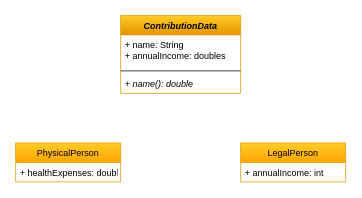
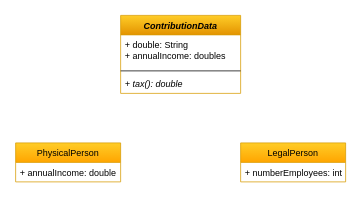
node "+ name: String + annualIncome: doubles": label "+ name: String + annualIncome: doubles" -> "+ double: String + annualIncome: doubles"
node "+ name(): double": label "+ name(): double" -> "+ tax(): double"
node "+ healthExpenses: double": label "+ healthExpenses: double" -> "+ annualIncome: double"
node "+ annualIncome: int": label "+ annualIncome: int" -> "+ numberEmployees: int"
